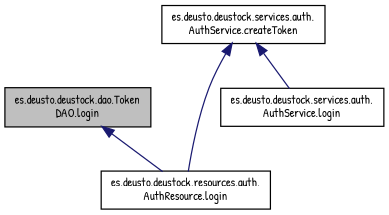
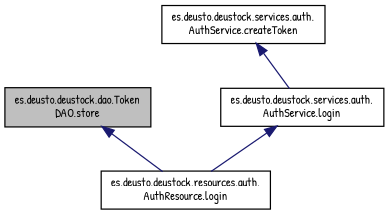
node "es.deusto.deustock.dao.Token DAO.login": label "es.deusto.deustock.dao.Token DAO.login" -> "es.deusto.deustock.dao.Token DAO.store"
edge "es.deusto.deustock.resources.auth. AuthResource.login" -> "es.deusto.deustock.services.auth. AuthService.createToken": now "es.deusto.deustock.resources.auth. AuthResource.login" -> "es.deusto.deustock.services.auth. AuthService.login"
